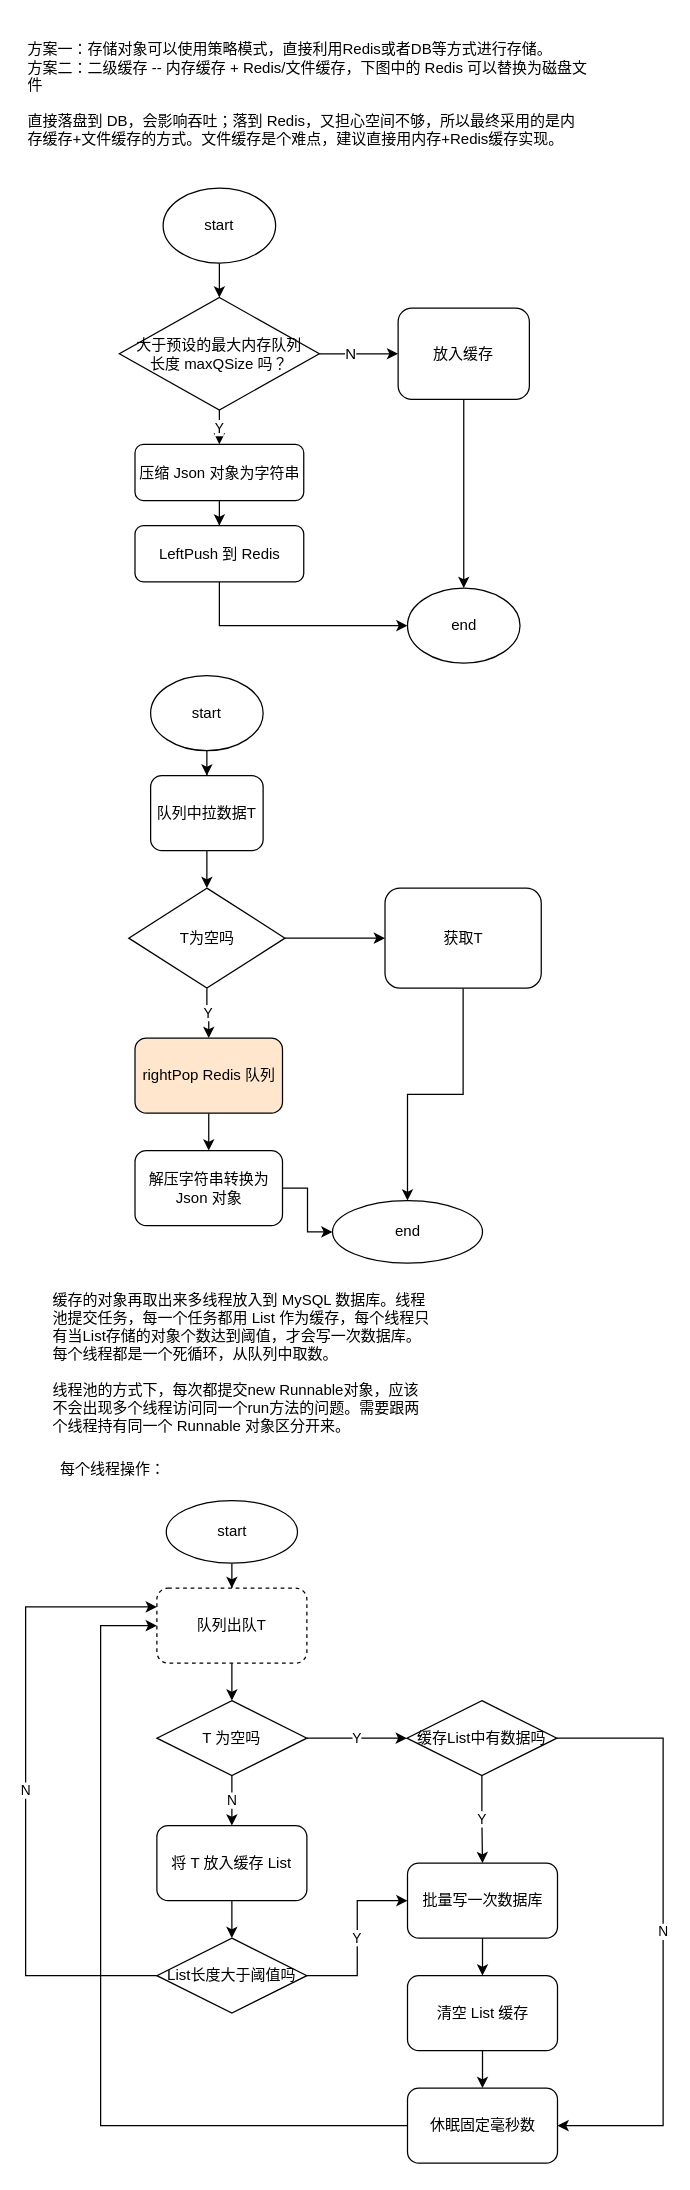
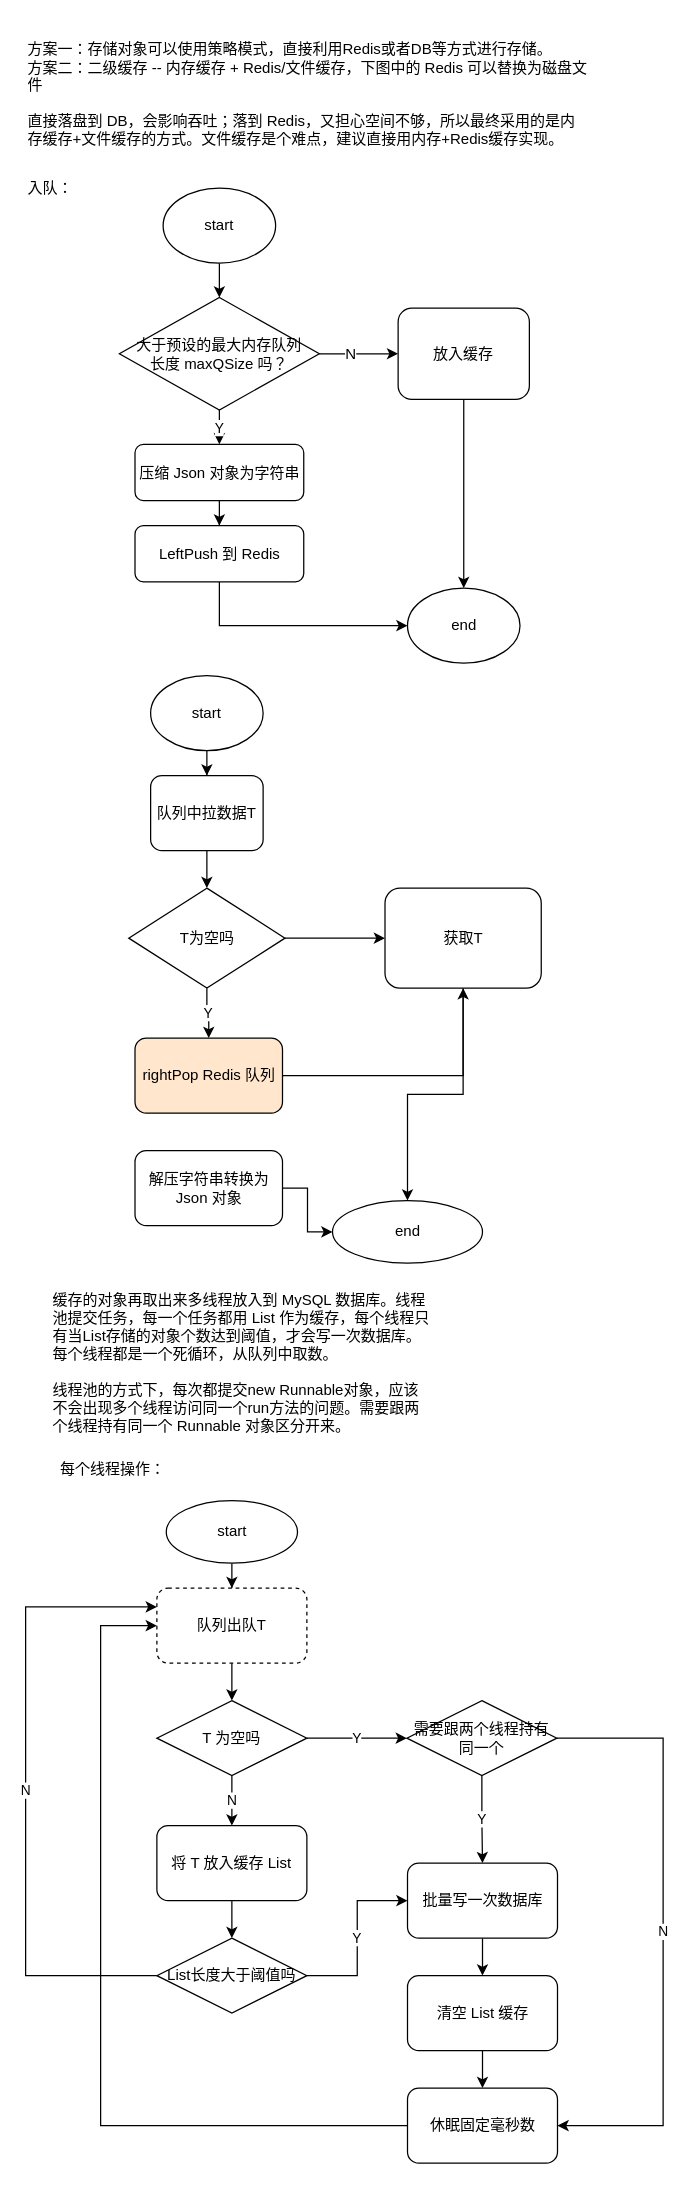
node "入队：": added
edge "rightPop Redis 队列" -> "解压字符串转换为 Json 对象": now "rightPop Redis 队列" -> "获取T"
node "缓存List中有数据吗": label "缓存List中有数据吗" -> "需要跟两个线程持有同一个"
